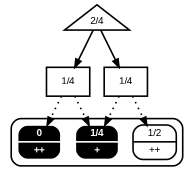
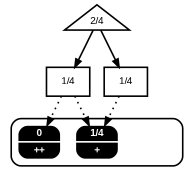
node "1/2": removed
